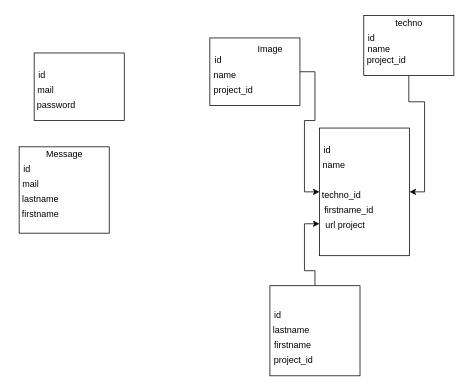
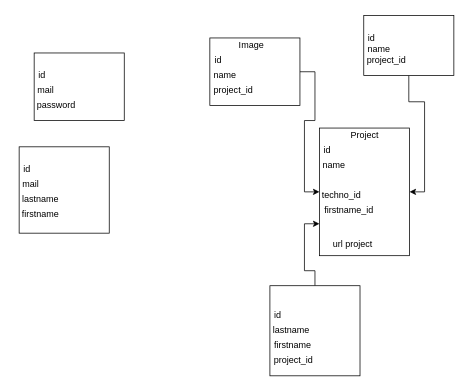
node "techno": removed
node "Image": moved (270, 49) -> (251, 45)
node "Project": added
node "Message": removed
node "url project": moved (345, 225) -> (352, 244)
